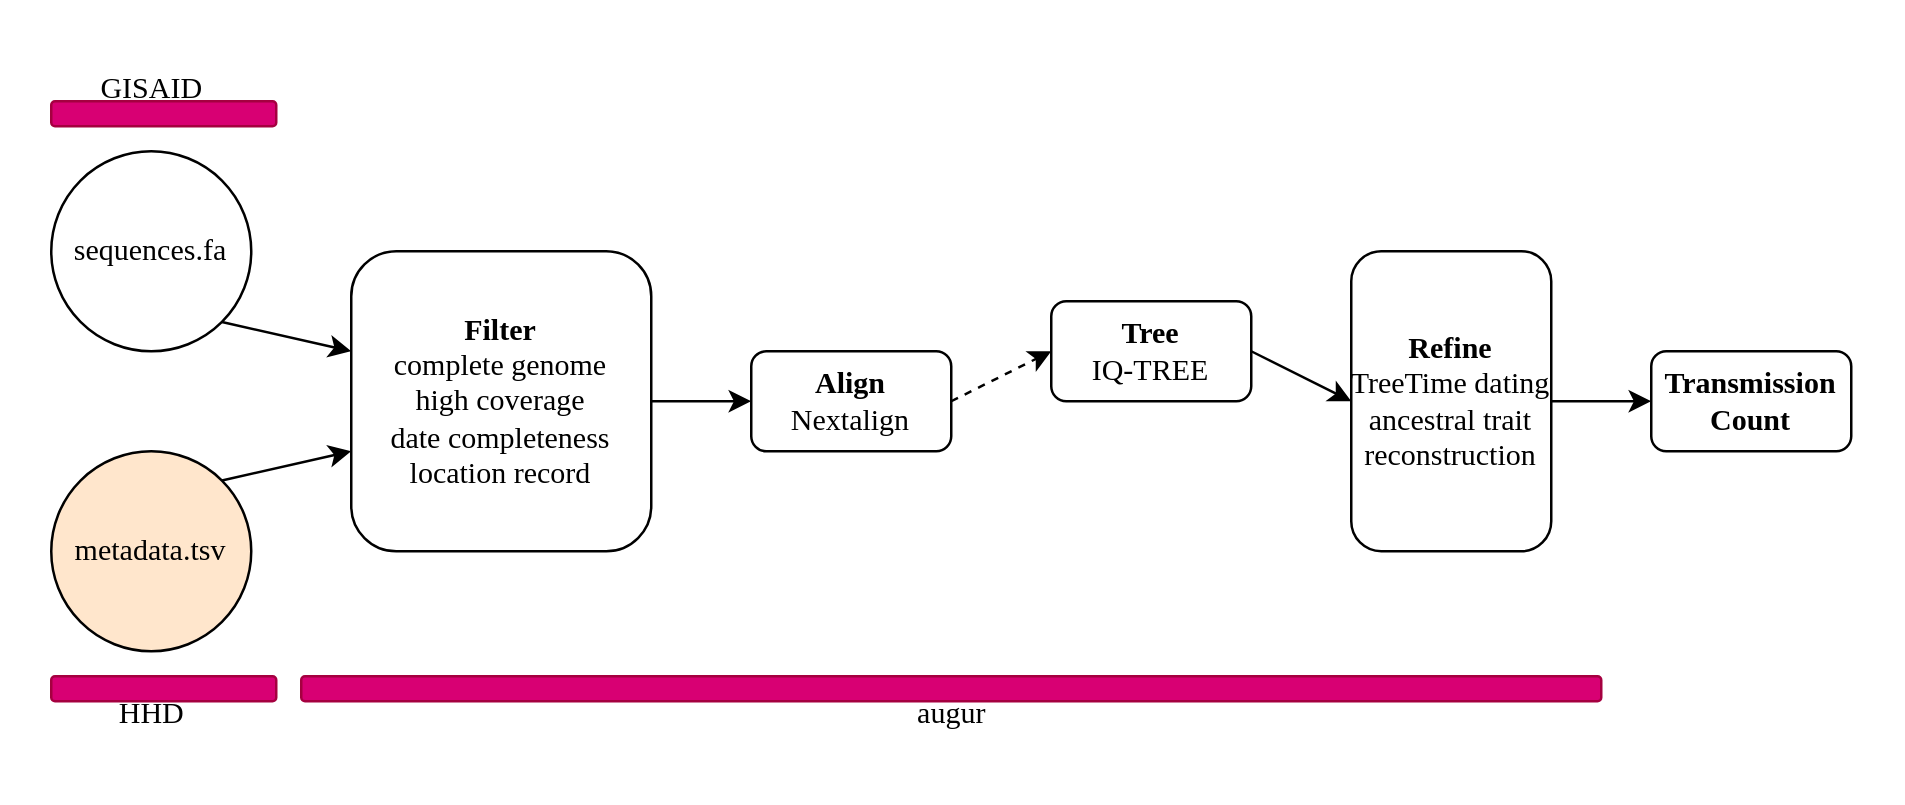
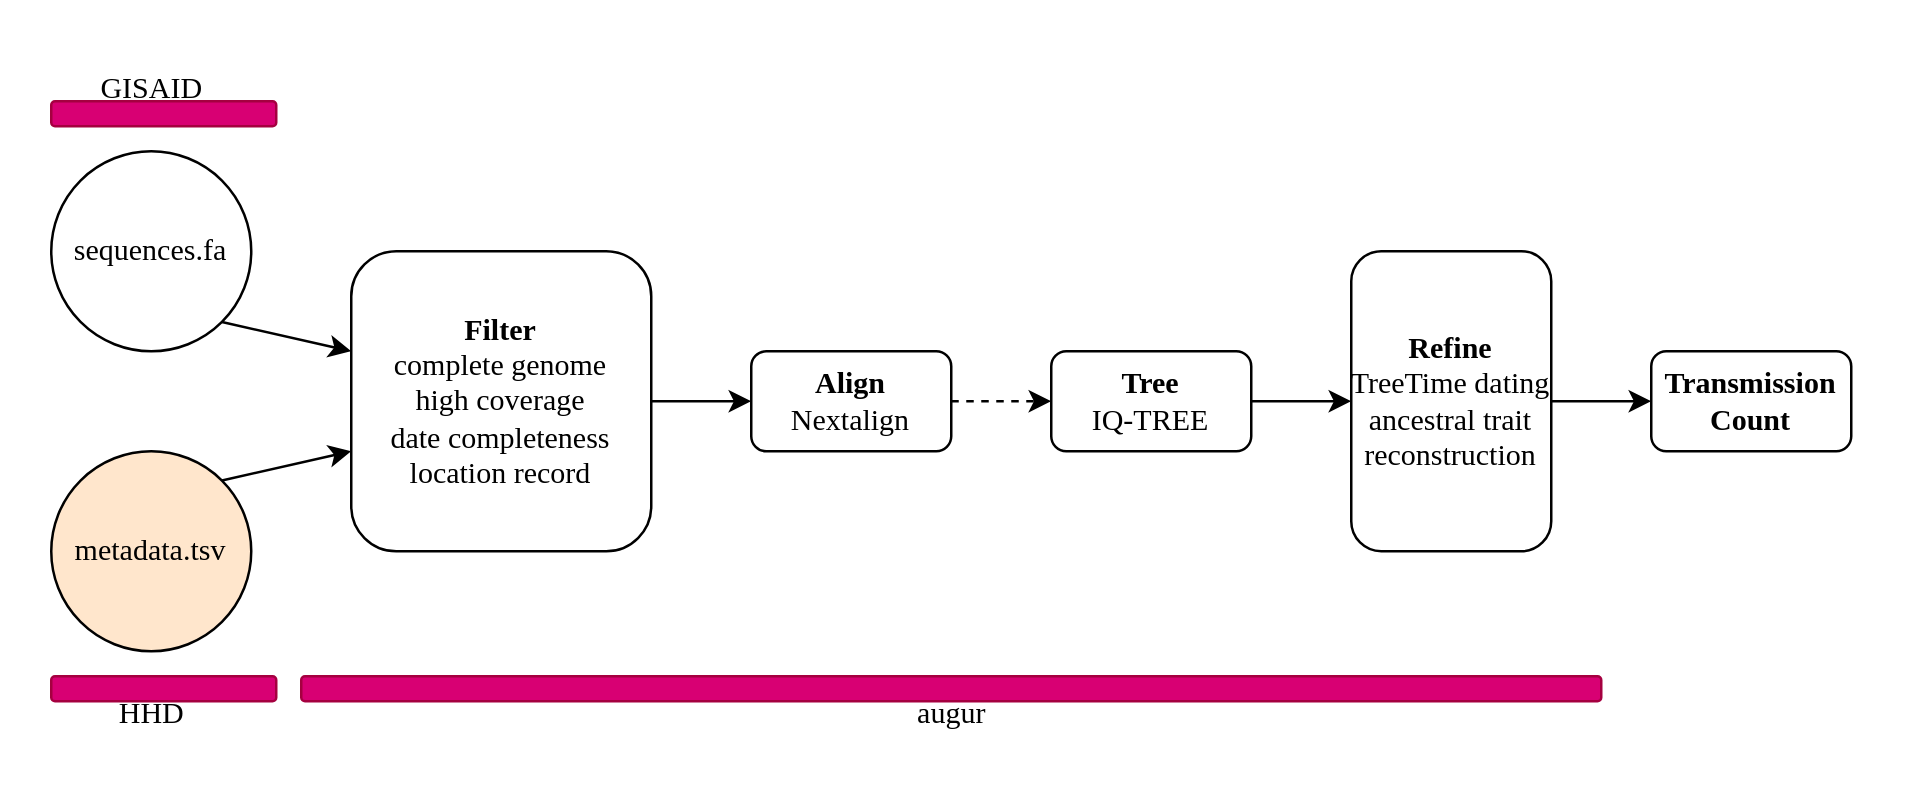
node "Tree IQ-TREE": moved (1151, 351) -> (1151, 401)
